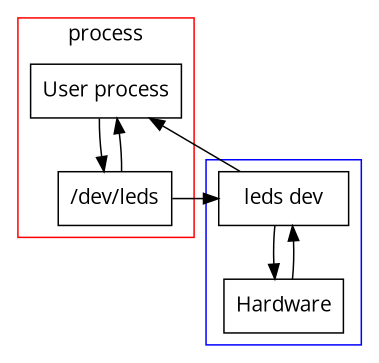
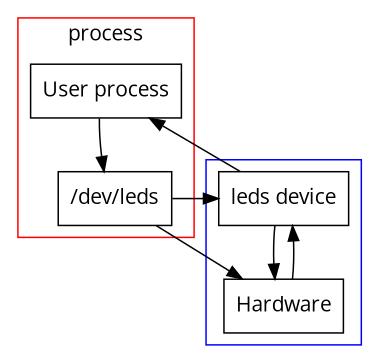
edge "/dev/leds" -> "User process": now "/dev/leds" -> "Hardware"
node "leds dev": label "leds dev" -> "leds device"
